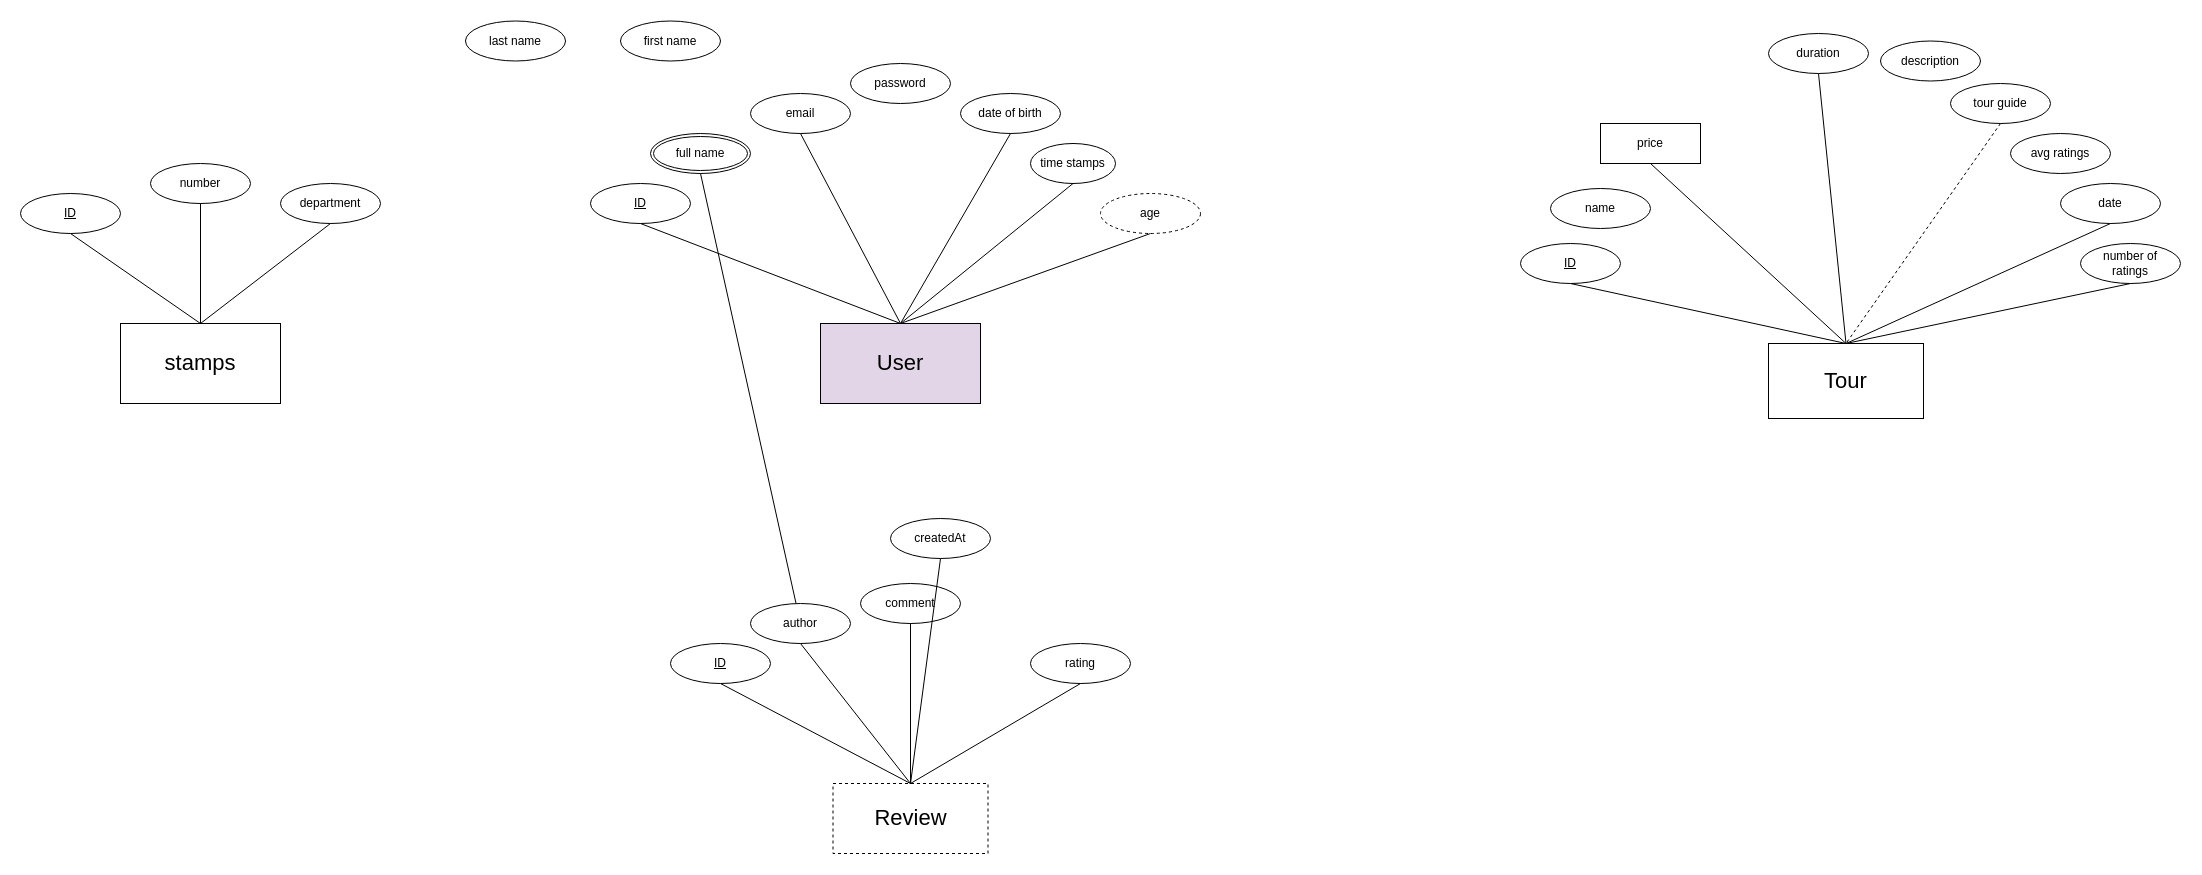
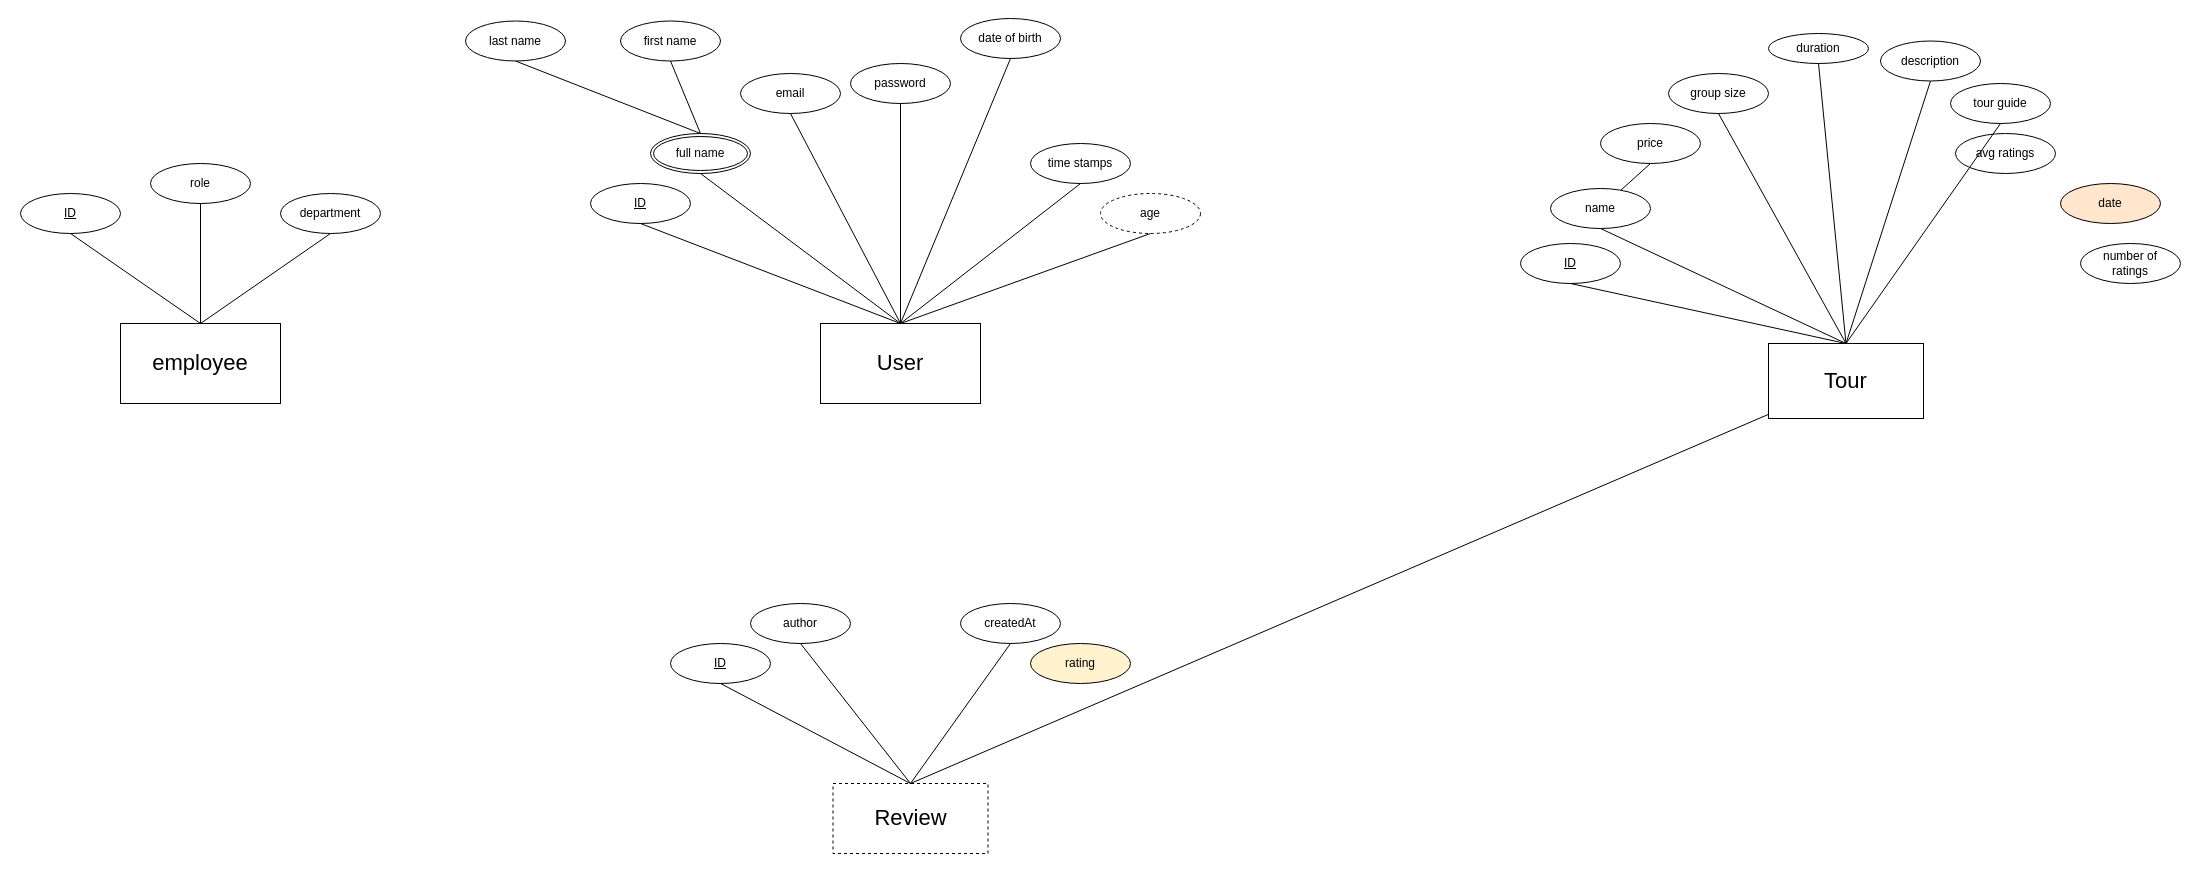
node "duration": size 100x40 -> 100x30
node "group size": added
edge "first name" -- "full name": added
edge "last name" -- "full name": added
node "email": moved (801, 114) -> (791, 94)
node "date of birth": moved (1011, 114) -> (1011, 39)
node "price": shape rectangle -> ellipse
node "avg ratings": moved (2061, 154) -> (2006, 154)
node "time stamps": size 85x40 -> 100x40
node "number": label "number" -> "role"
node "department": moved (331, 204) -> (331, 214)
node "date": fillcolor #ffffff -> #ffe6cc
edge "description" -- "Tour": added
edge "password" -- "User": added
edge "group size" -- "Tour": added
edge "tour guide" -- "Tour": style dashed -> solid
edge "price" -- "Tour": now "price" -- "name"
edge "date" -- "Tour": removed
edge "name" -- "Tour": added
edge "number of ratings" -- "Tour": removed
node "stamps": label "stamps" -> "employee"
node "User": fillcolor #e1d5e7 -> #ffffff
edge "full name" -- "author": now "full name" -- "User"
node "createdAt": moved (941, 539) -> (1011, 624)
node "comment": removed
node "rating": fillcolor #ffffff -> #fff2cc
edge "comment" -- "Review": removed
edge "rating" -- "Review": now "Tour" -- "Review"
